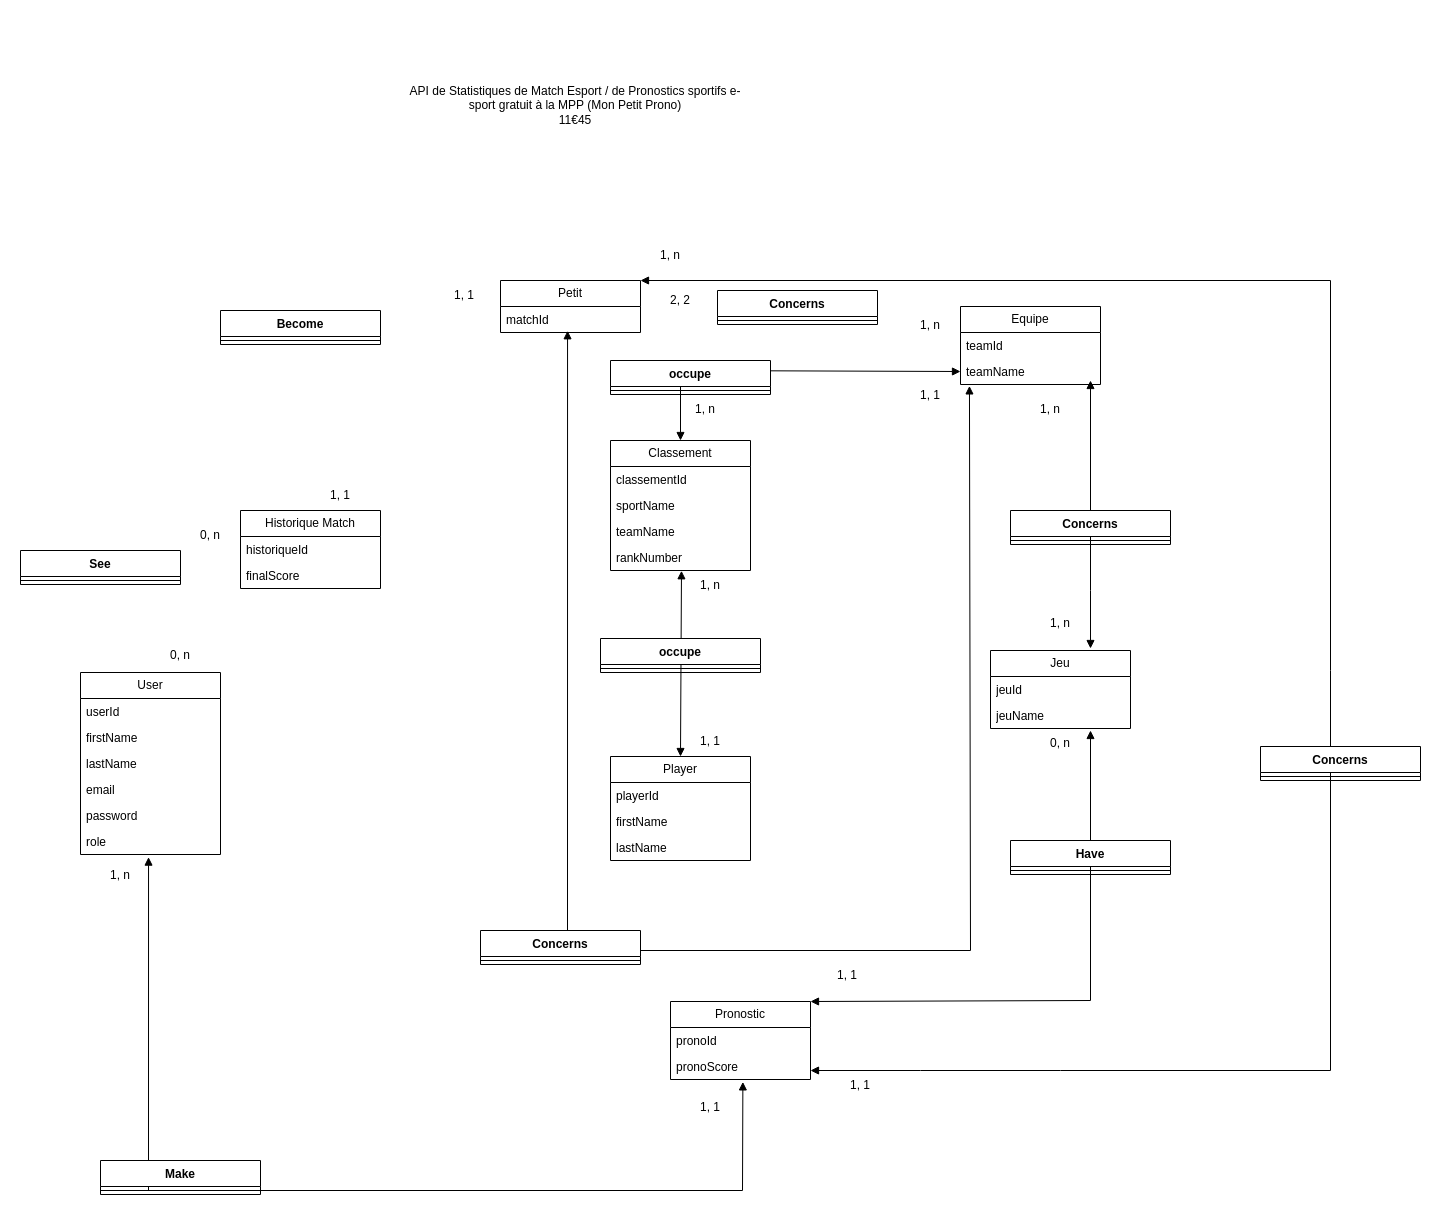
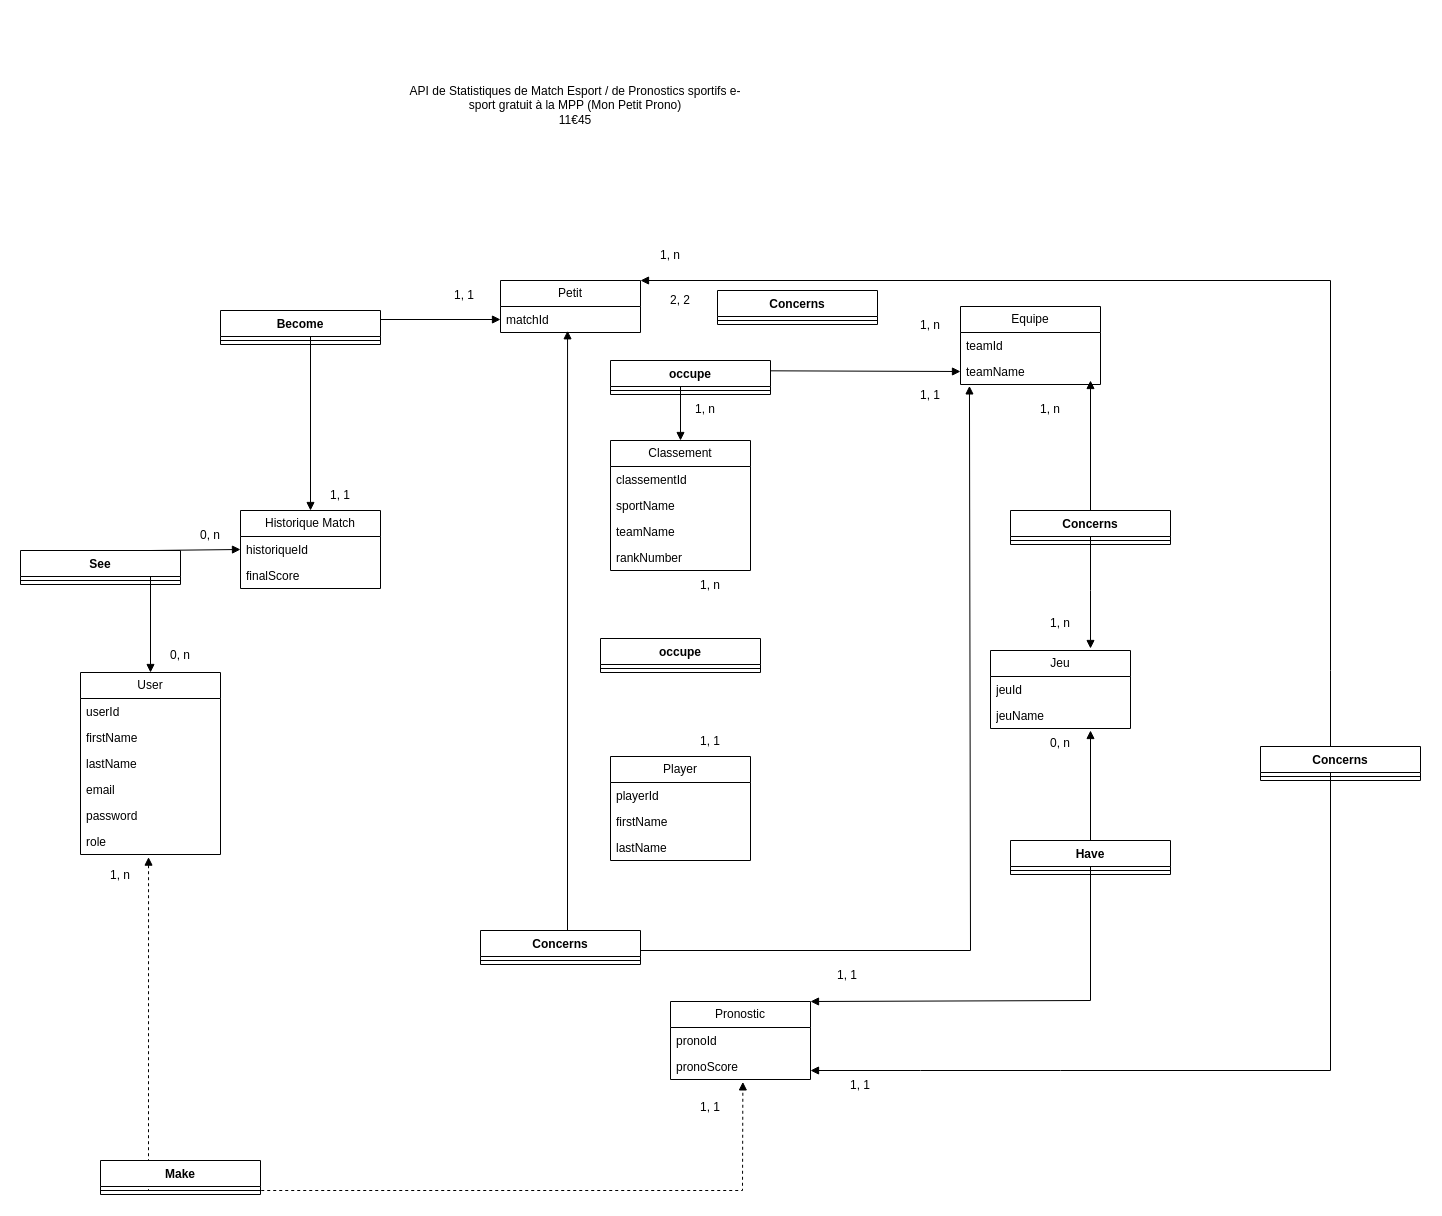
edge "matchId" -- "Historique Match": added
edge "historiqueId" -- "User": added
edge "rankNumber" -- "Player": removed
edge "role" -- "pronoScore": style solid -> dashed
